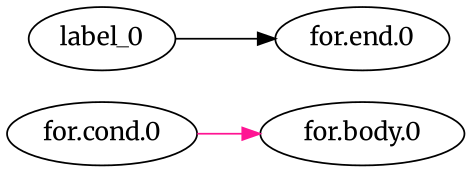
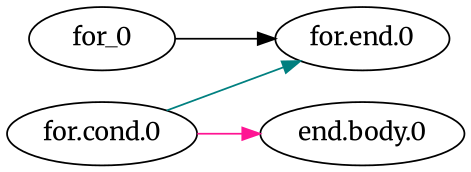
node "label_0": label "label_0" -> "for_0"
edge "for.cond.0" -> "for.end.0": added
node "for.body.0": label "for.body.0" -> "end.body.0"
